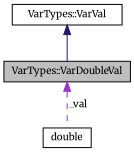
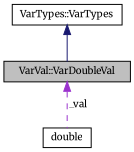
node "VarTypes::VarVal": label "VarTypes::VarVal" -> "VarTypes::VarTypes"
node "VarTypes::VarDoubleVal": label "VarTypes::VarDoubleVal" -> "VarVal::VarDoubleVal"
